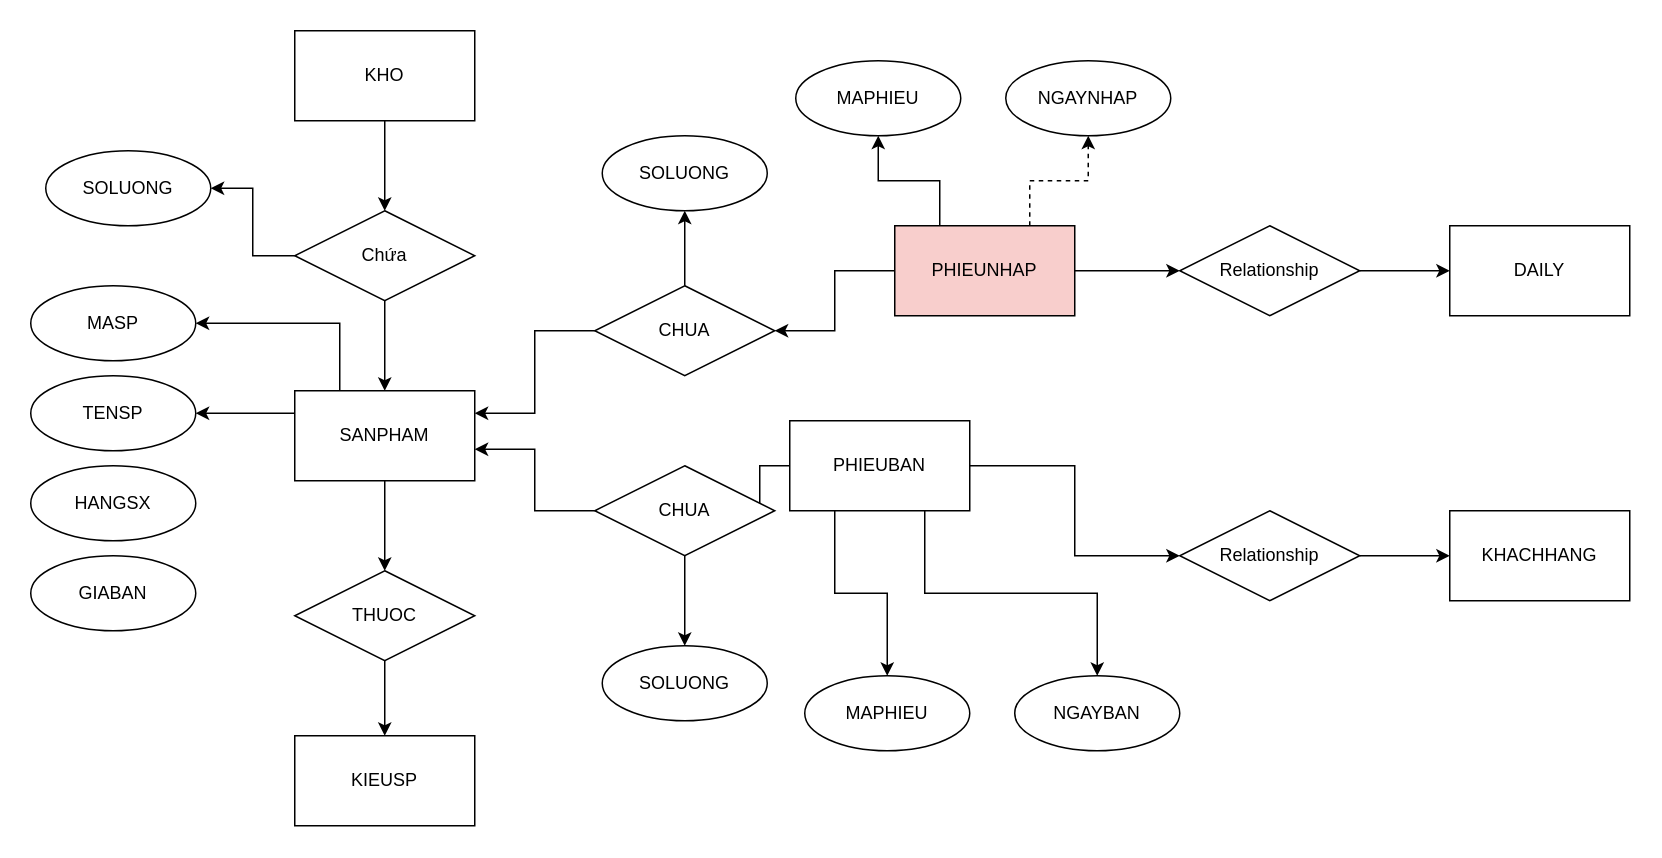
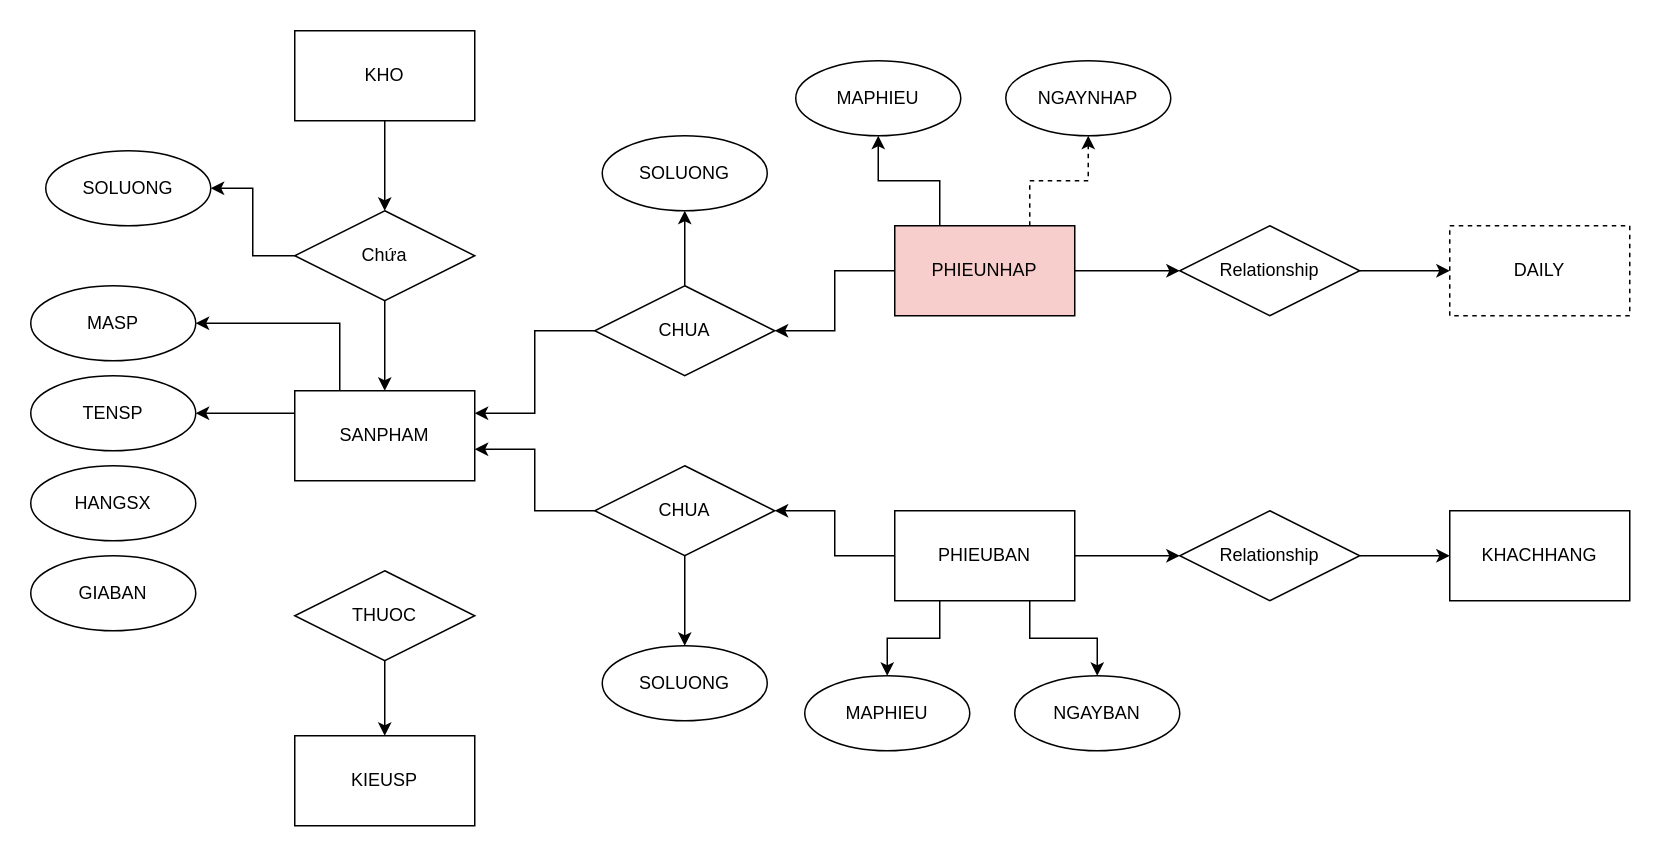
node "DAILY": style solid -> dashed
node "PHIEUBAN": moved (880, 466) -> (985, 556)
edge "SANPHAM" -> "THUOC": removed
